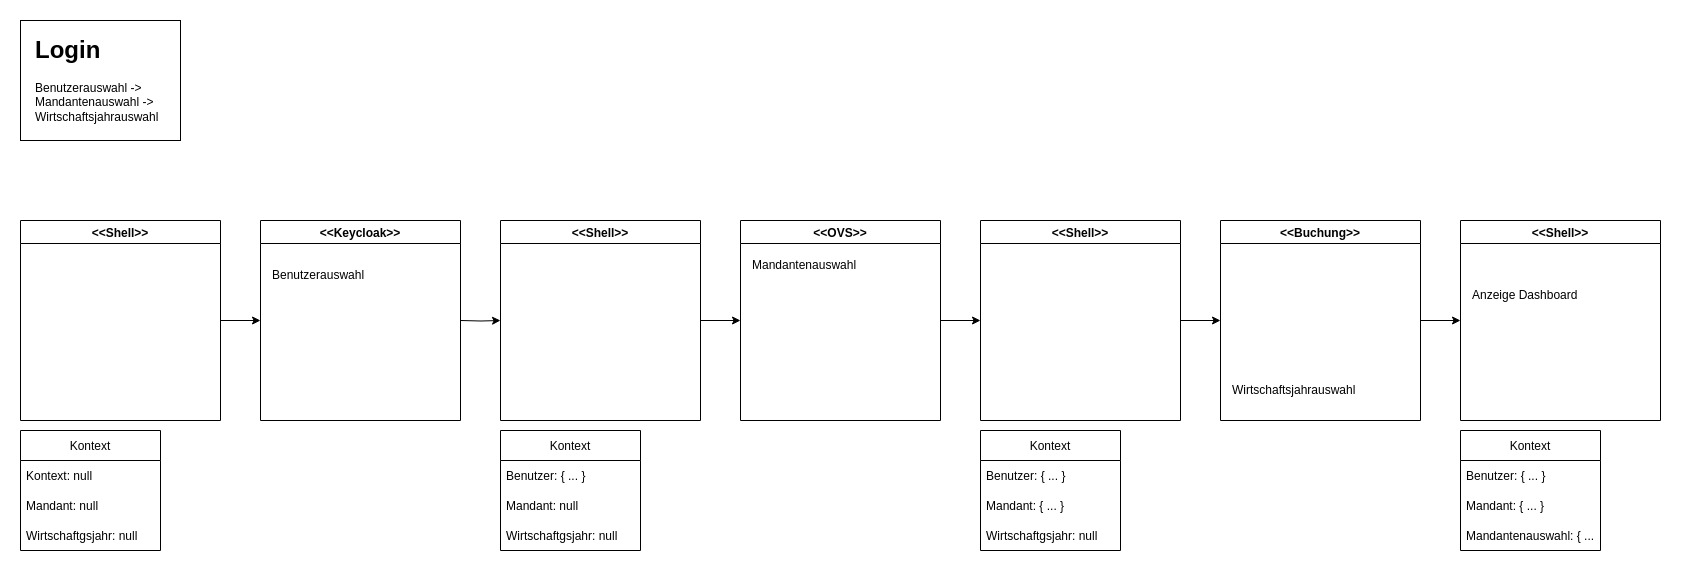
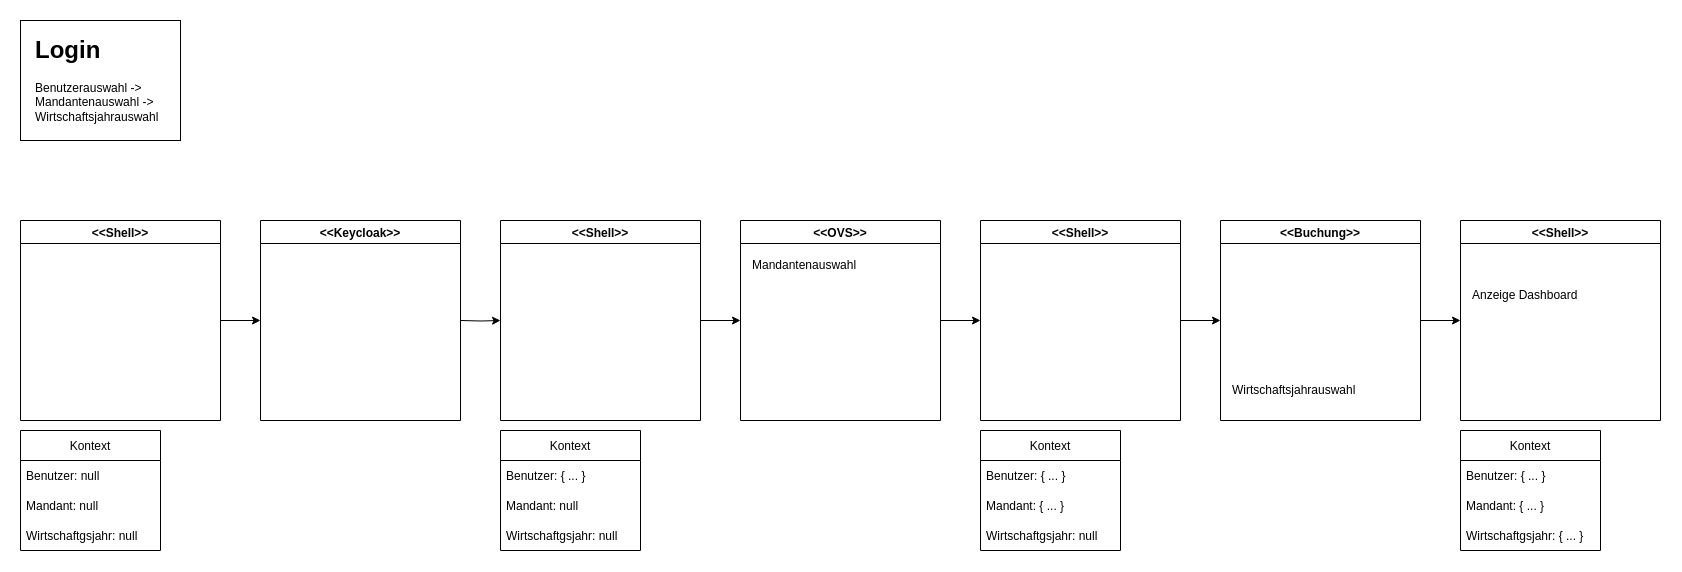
node "Benutzerauswahl": removed
node "Kontext: null": label "Kontext: null" -> "Benutzer: null"
node "Mandantenauswahl: { ... }": label "Mandantenauswahl: { ... }" -> "Wirtschaftgsjahr: { ... }"
